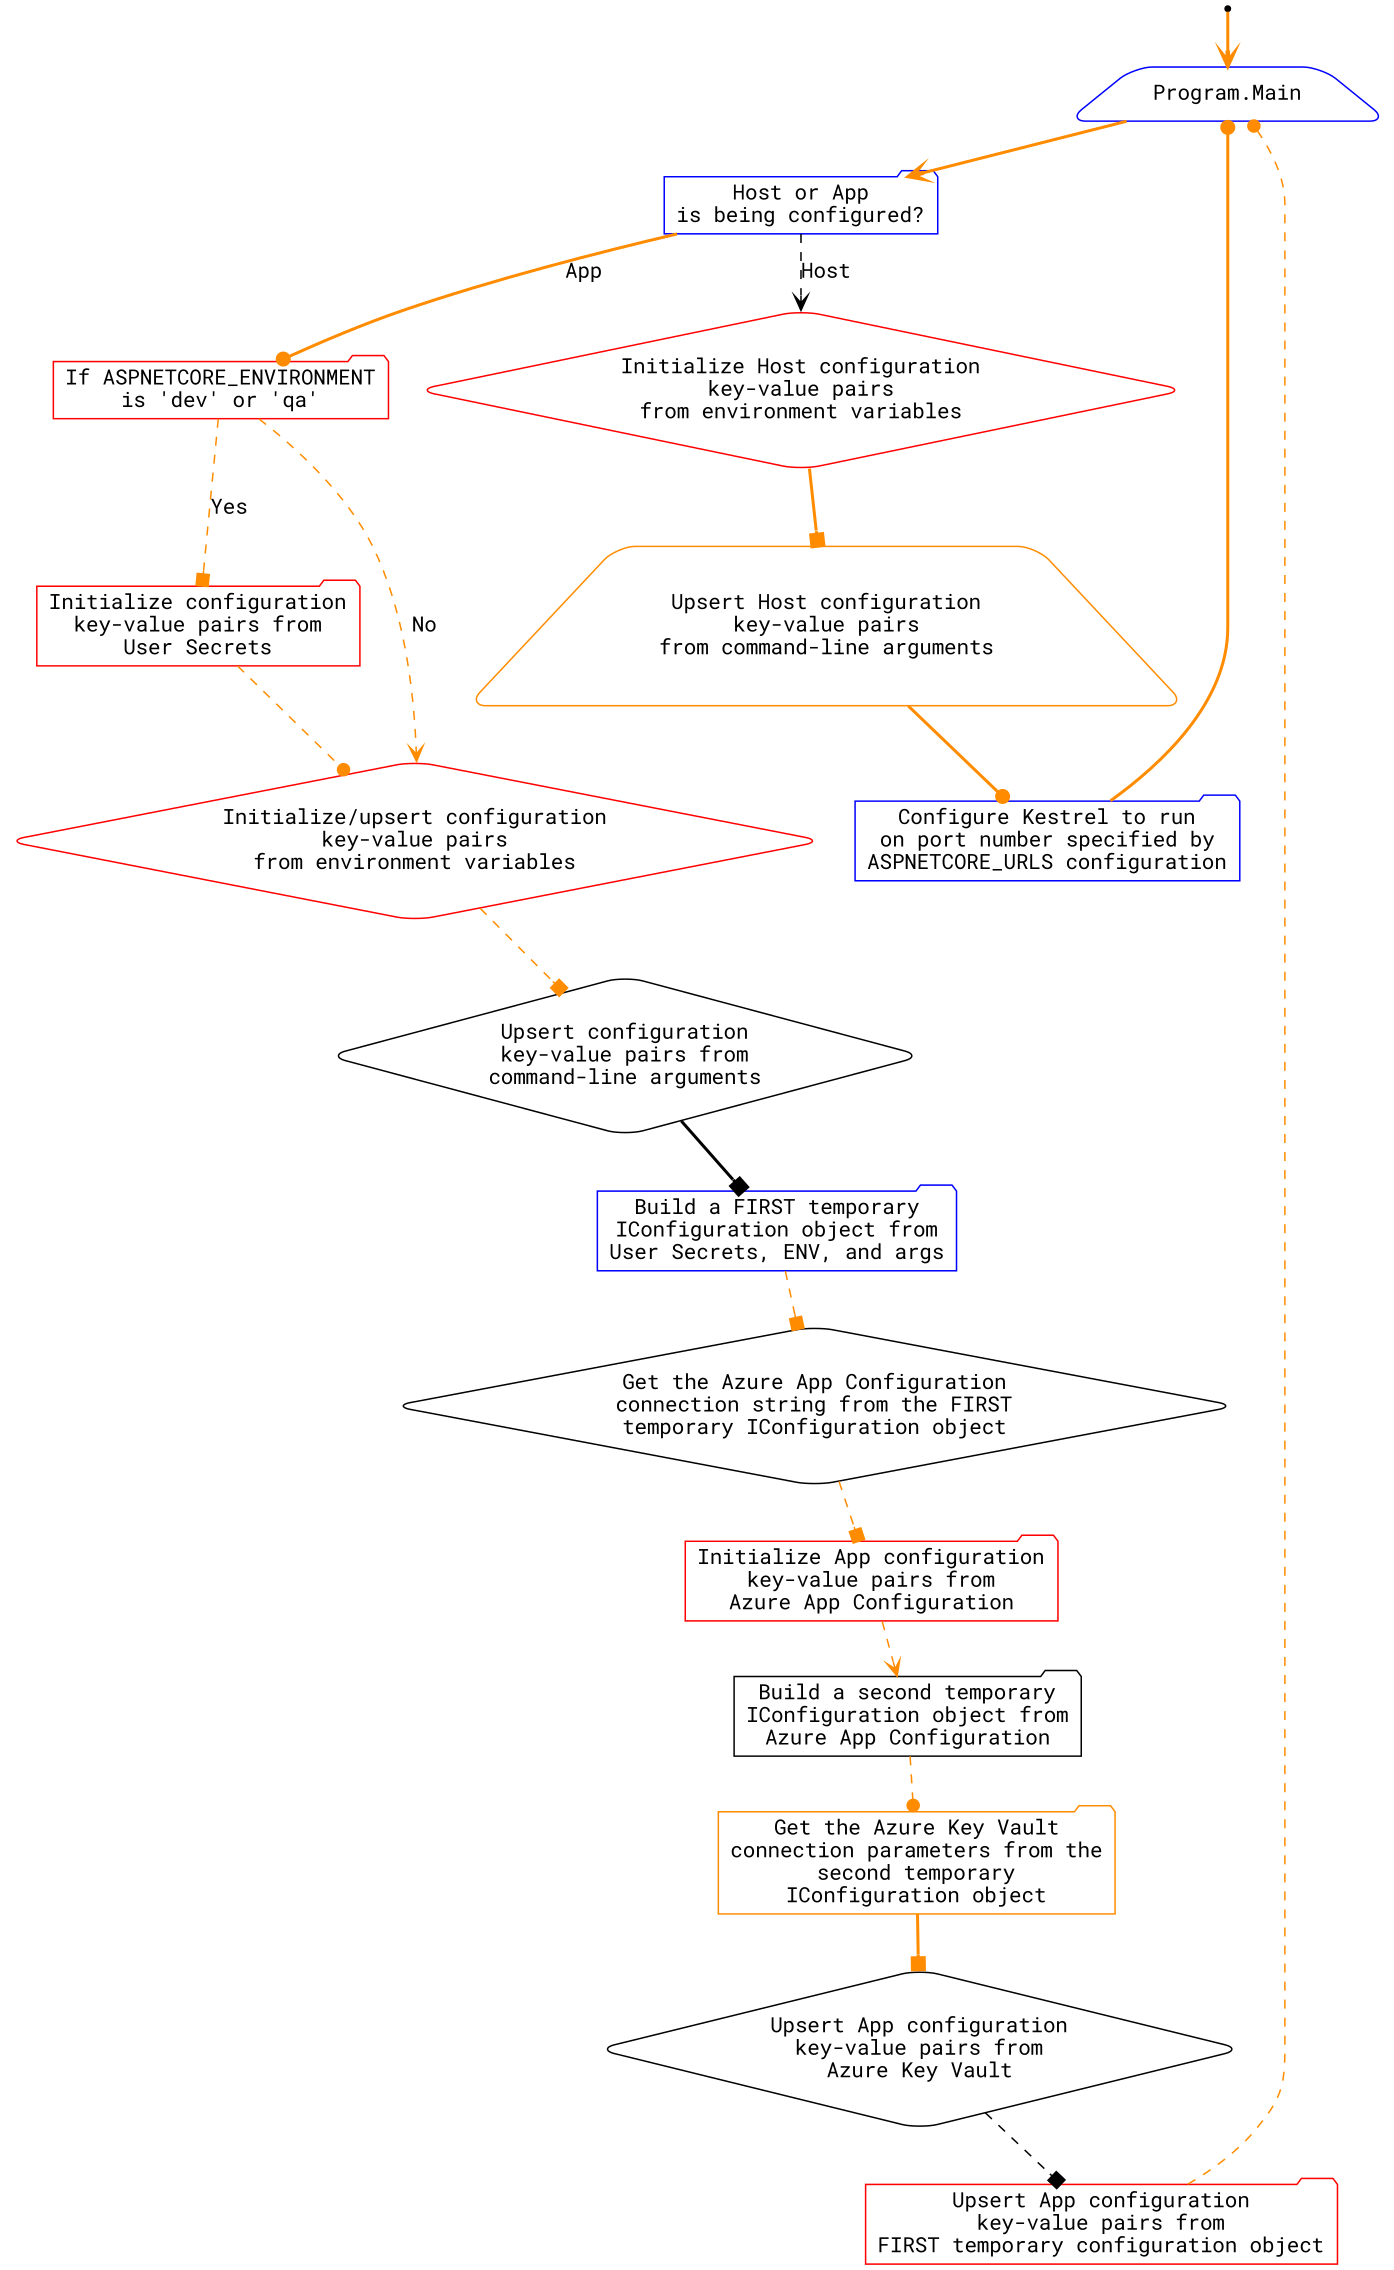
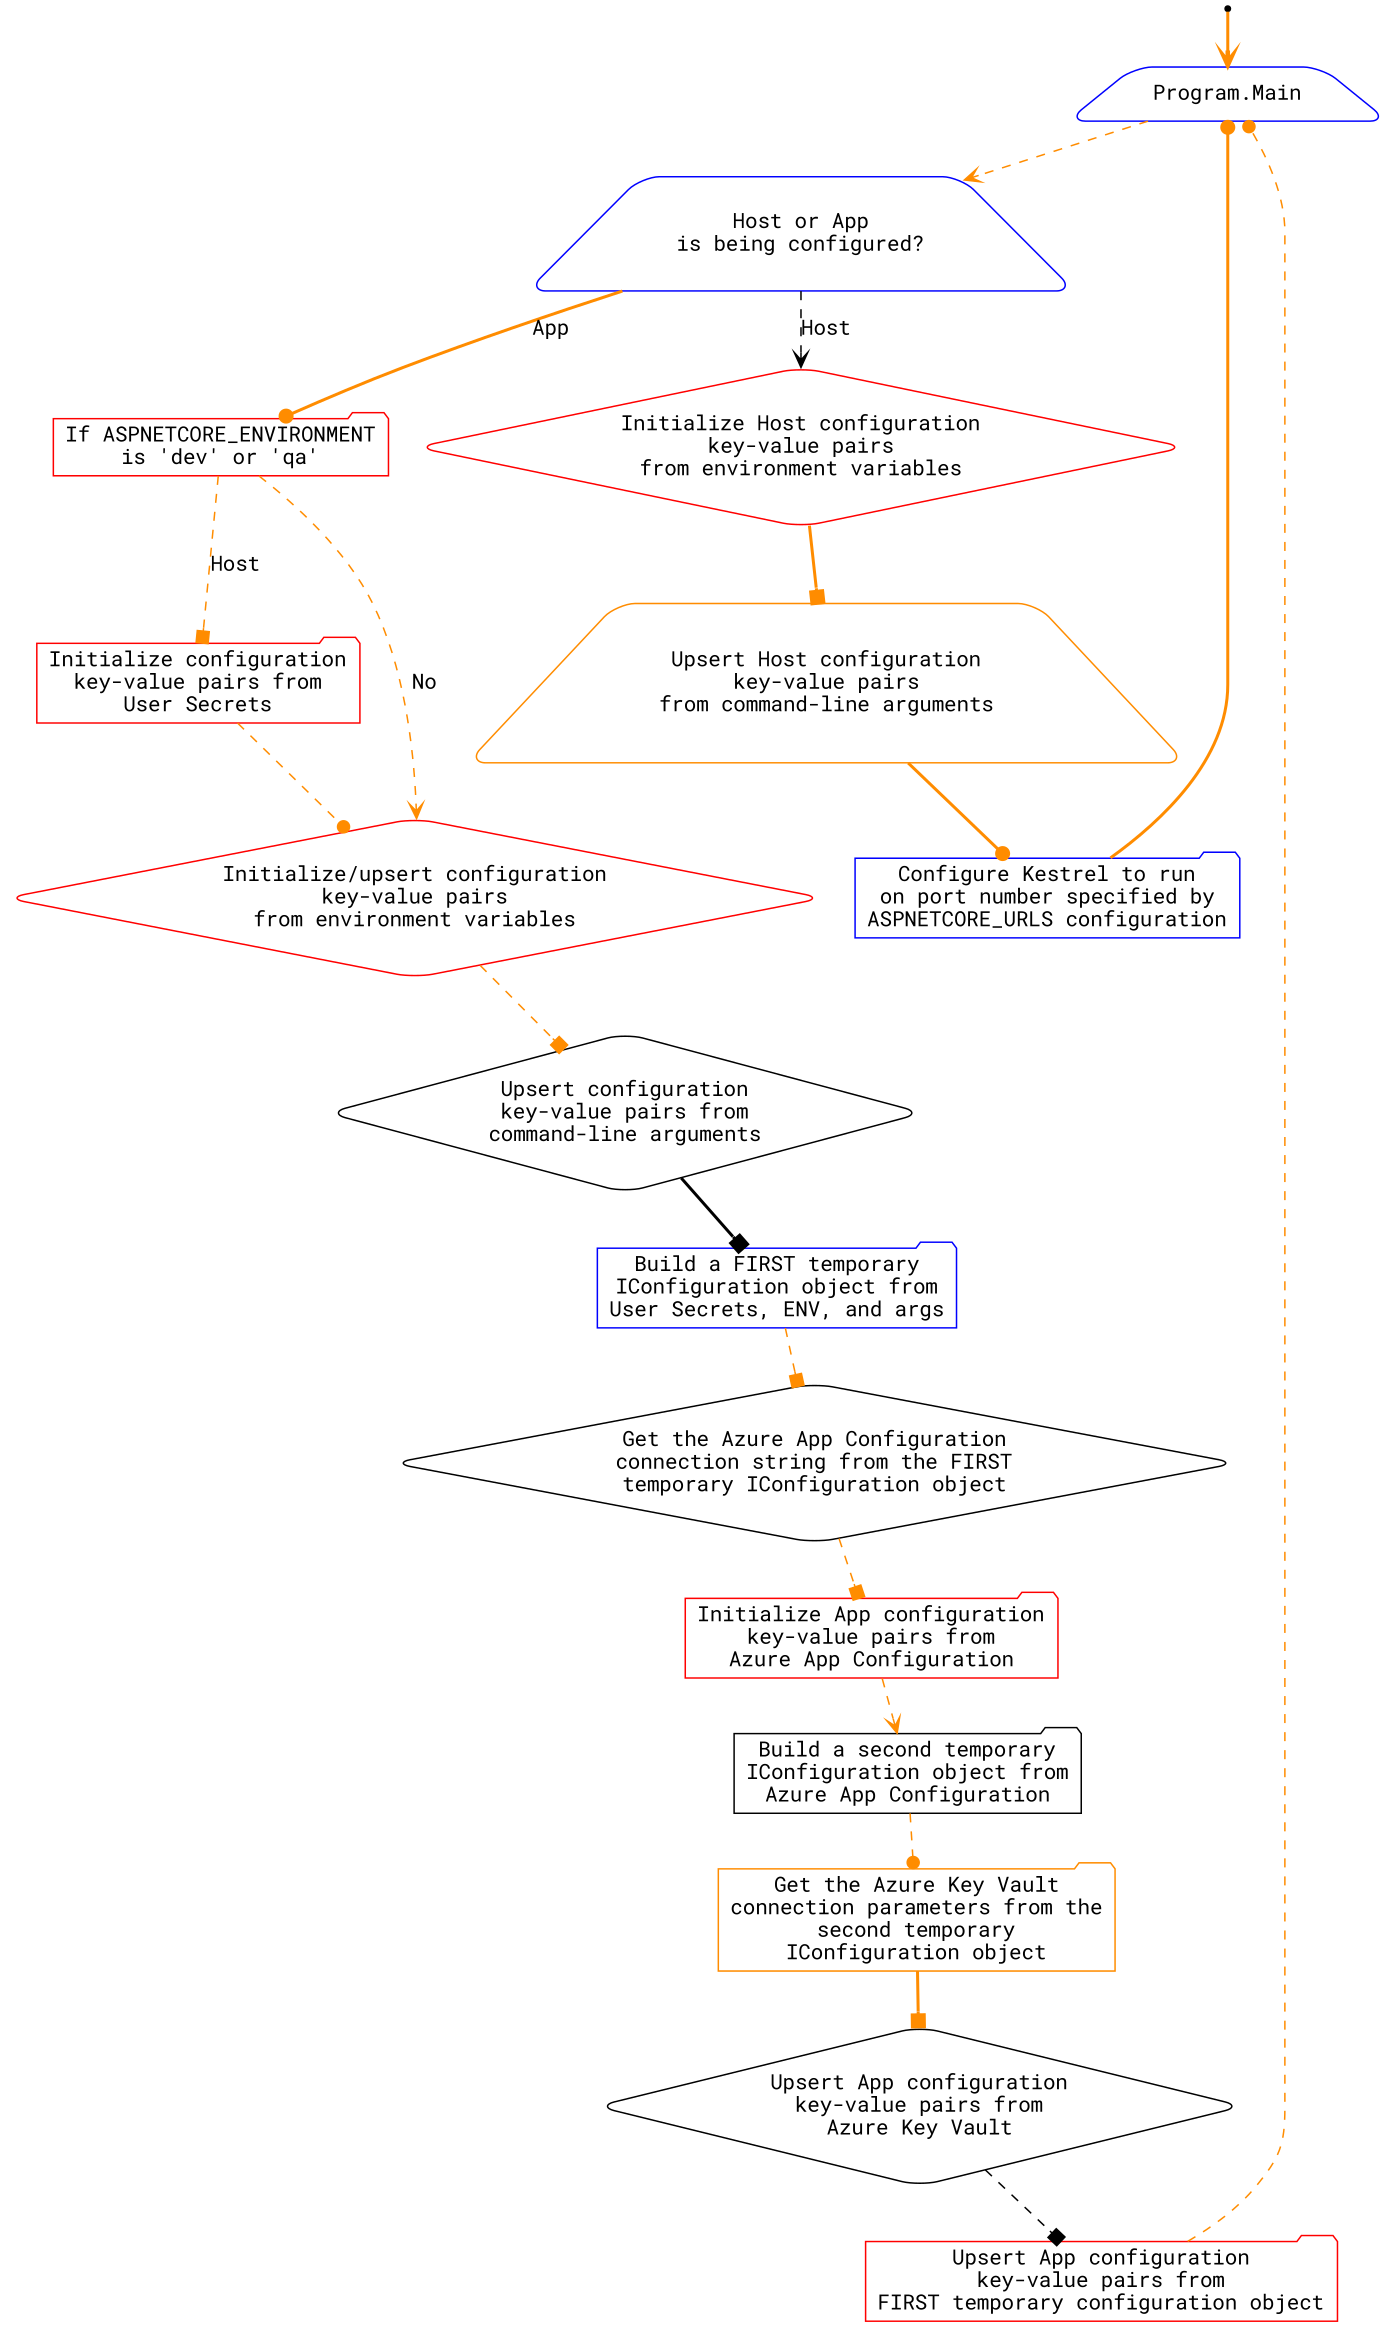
edge "Program.Main" -> "Host or App is being configured?": style bold -> dashed
node "Host or App is being configured?": shape folder -> trapezium
edge "If ASPNETCORE_ENVIRONMENT is 'dev' or 'qa'" -> "Initialize configuration key-value pairs from User Secrets": label "Yes" -> "Host"
